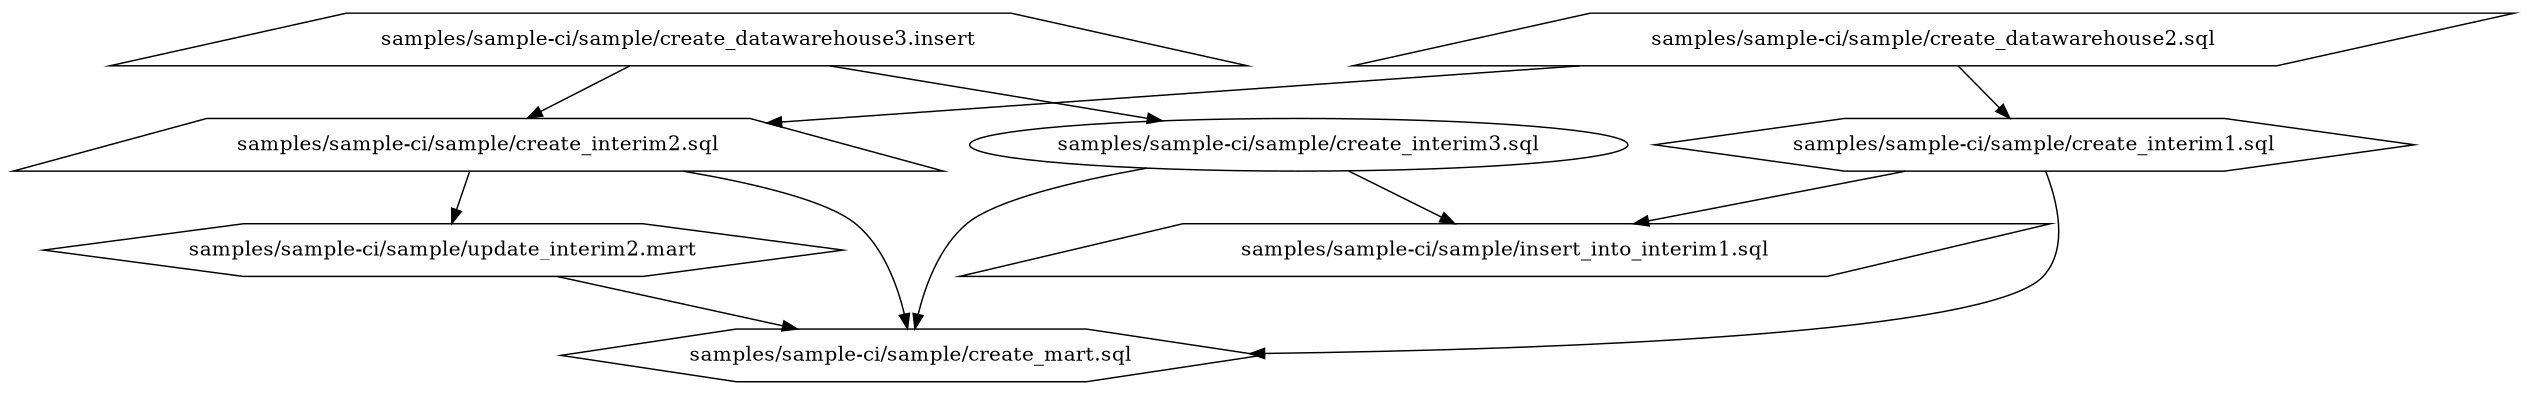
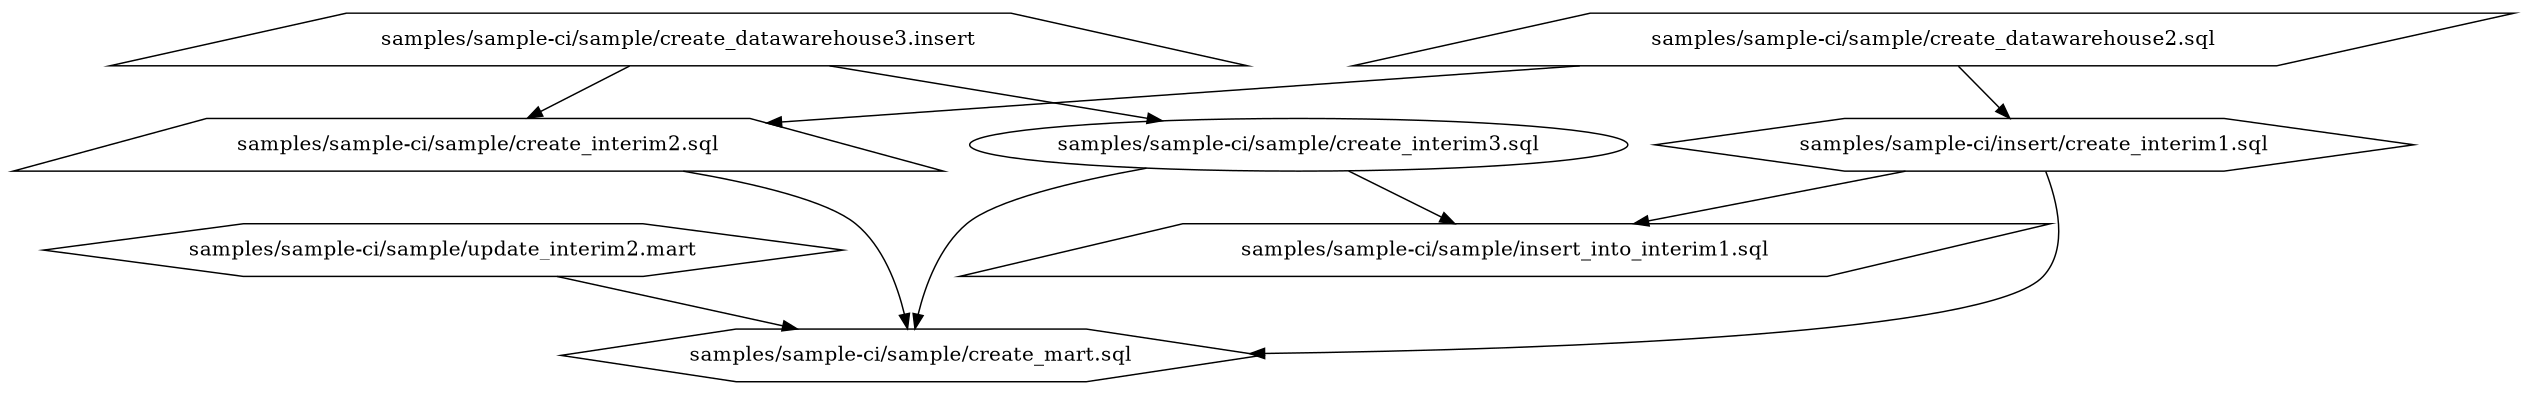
node "samples/sample-ci/sample/create_interim1.sql": label "samples/sample-ci/sample/create_interim1.sql" -> "samples/sample-ci/insert/create_interim1.sql"
edge "samples/sample-ci/sample/create_interim2.sql" -> "samples/sample-ci/sample/update_interim2.mart": removed
